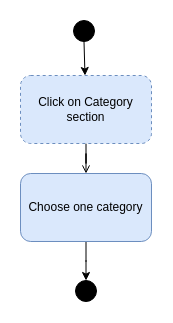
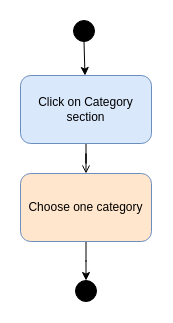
node "Click on Category section": style dashed -> solid
node "Choose one category": fillcolor #dae8fc -> #ffe6cc
